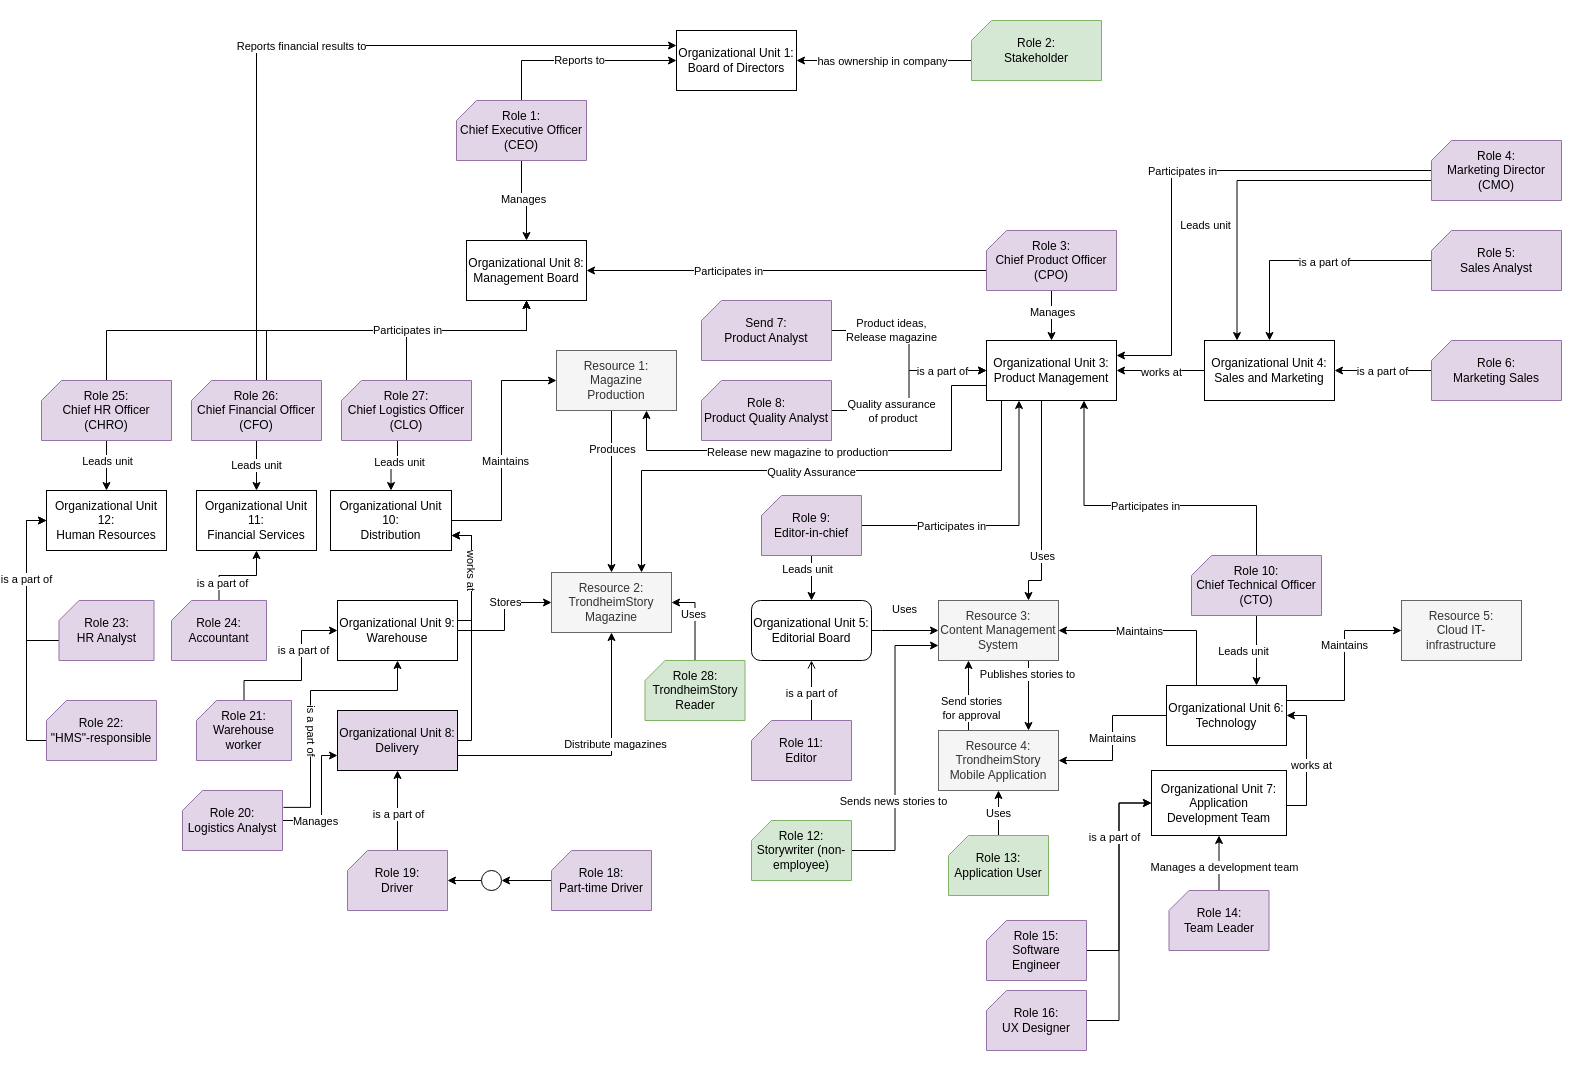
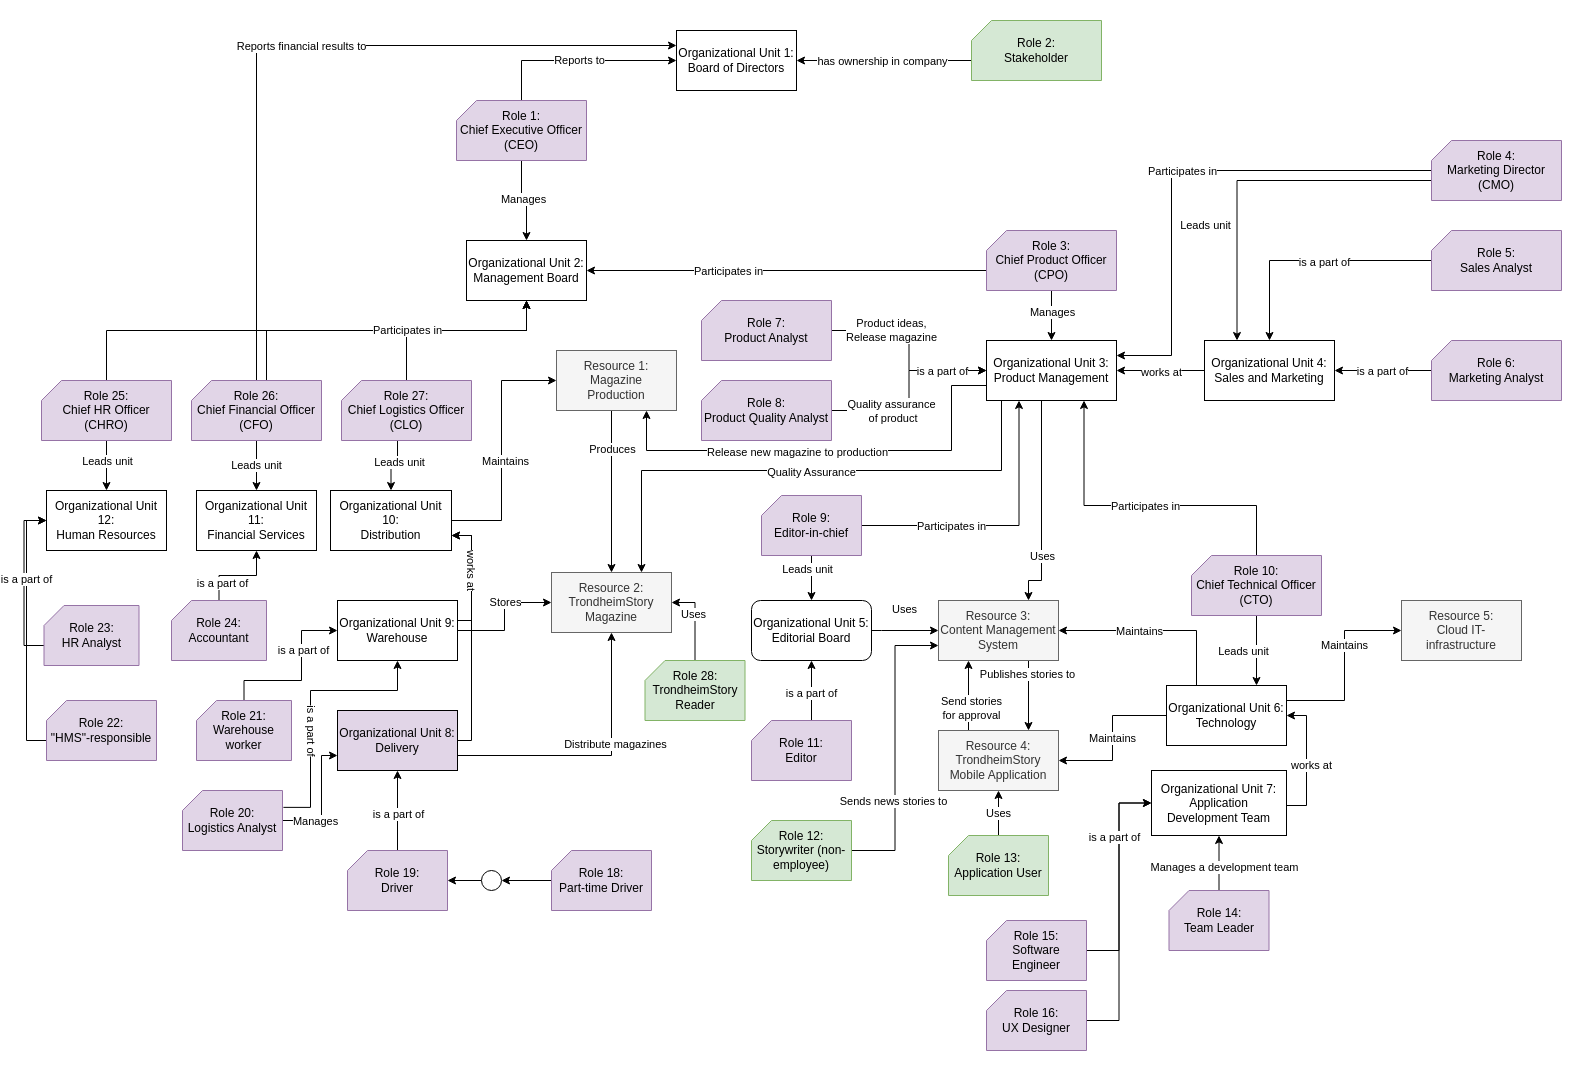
node "Organizational Unit 8: Management Board": label "Organizational Unit 8: Management Board" -> "Organizational Unit 2: Management Board"
node "Send 7: Product Analyst": label "Send 7: Product Analyst" -> "Role 7: Product Analyst"
node "Role 6: Marketing Sales": label "Role 6: Marketing Sales" -> "Role 6: Marketing Analyst"
node "Role 23: HR Analyst": moved (107, 631) -> (92, 636)
edge "Role 11: Editor" -> "Organizational Unit 5: Editorial Board": arrowhead open -> classic
